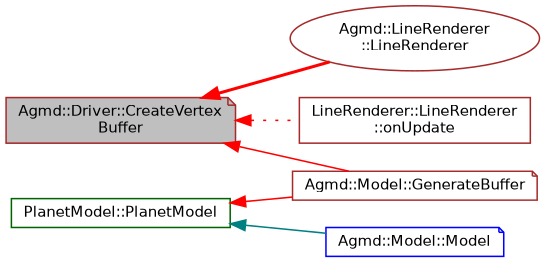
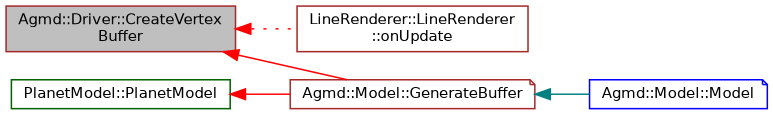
node "Agmd::LineRenderer ::LineRenderer": removed
node "Agmd::Driver::CreateVertex Buffer": shape note -> box
edge "Agmd::Model::Model" -> "PlanetModel::PlanetModel": now "Agmd::Model::Model" -> "Agmd::Model::GenerateBuffer"
